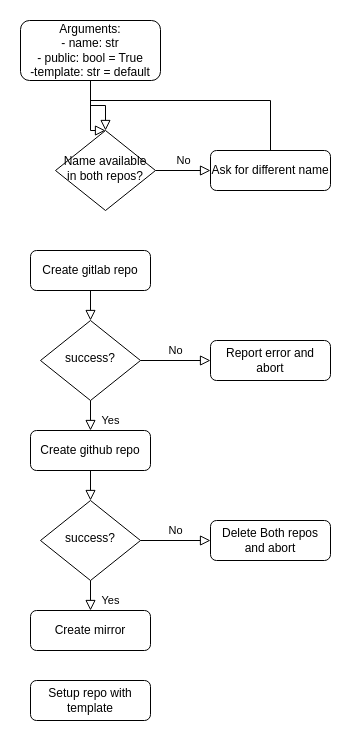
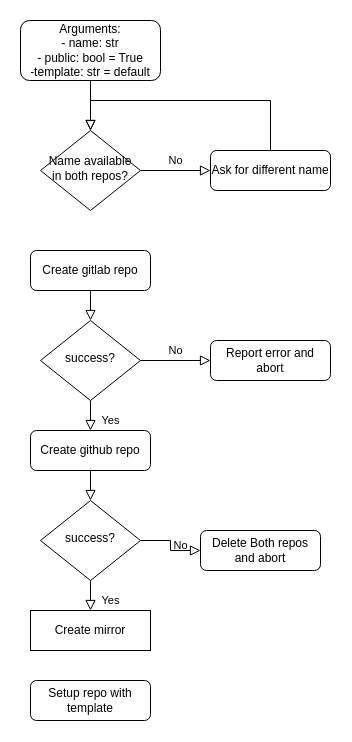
node "Name available in both repos?": moved (106, 171) -> (91, 171)
node "Delete Both repos and abort": moved (271, 541) -> (261, 551)
node "Create mirror": shape rounded rectangle -> rectangle
